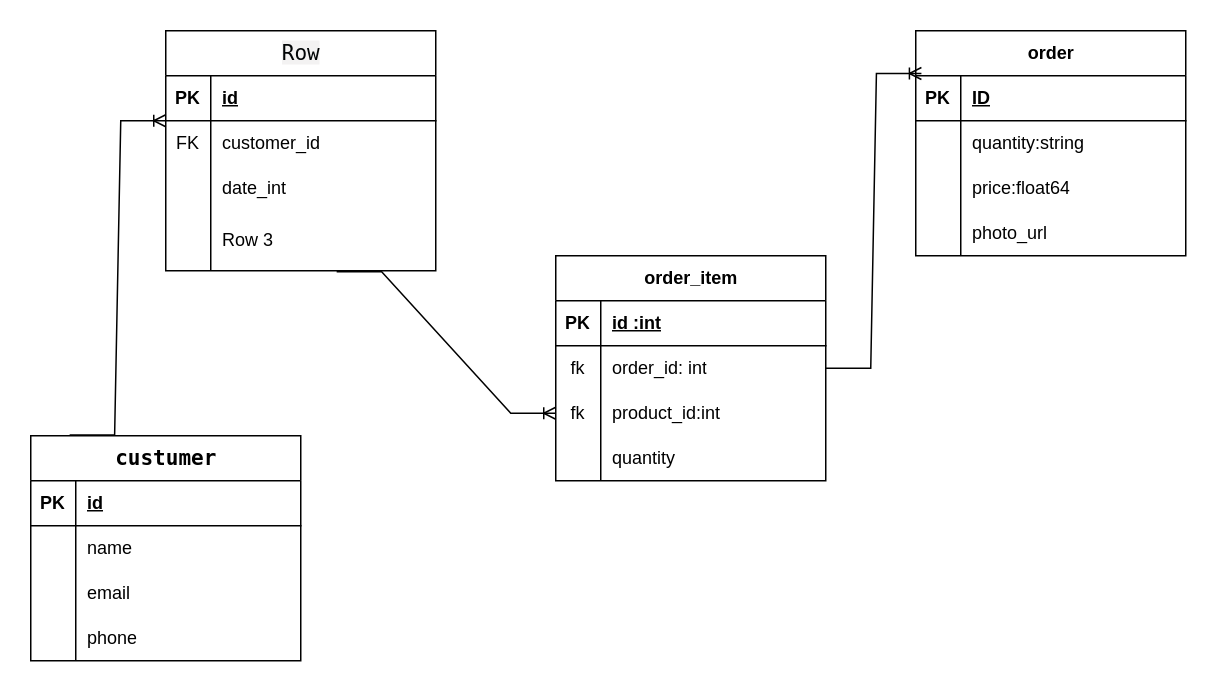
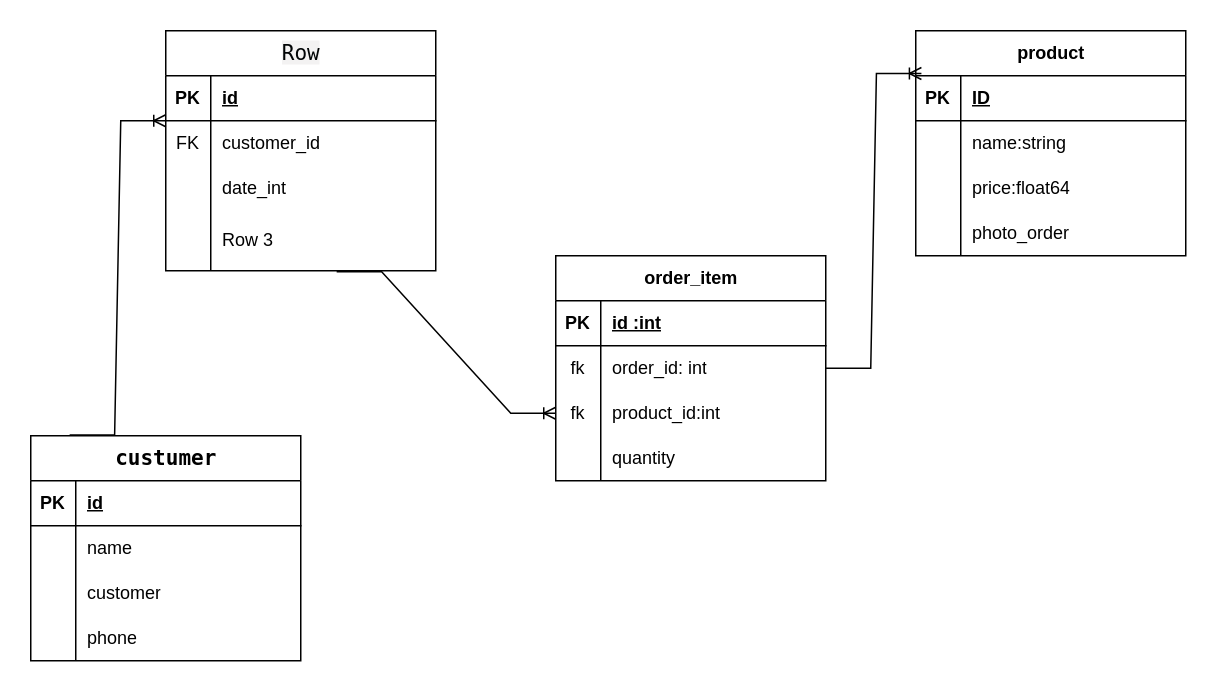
node "order": label "order" -> "product"
node "quantity:string": label "quantity:string" -> "name:string"
node "photo_url": label "photo_url" -> "photo_order"
node "email": label "email" -> "customer"
